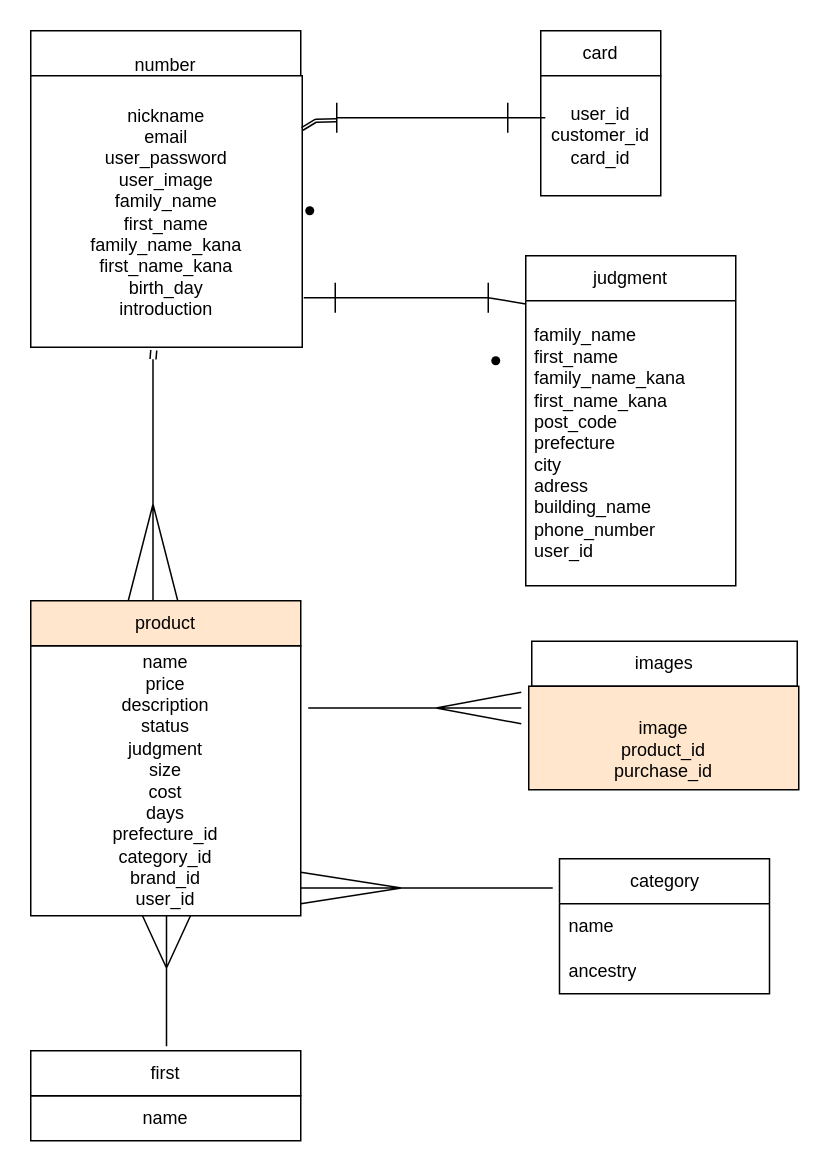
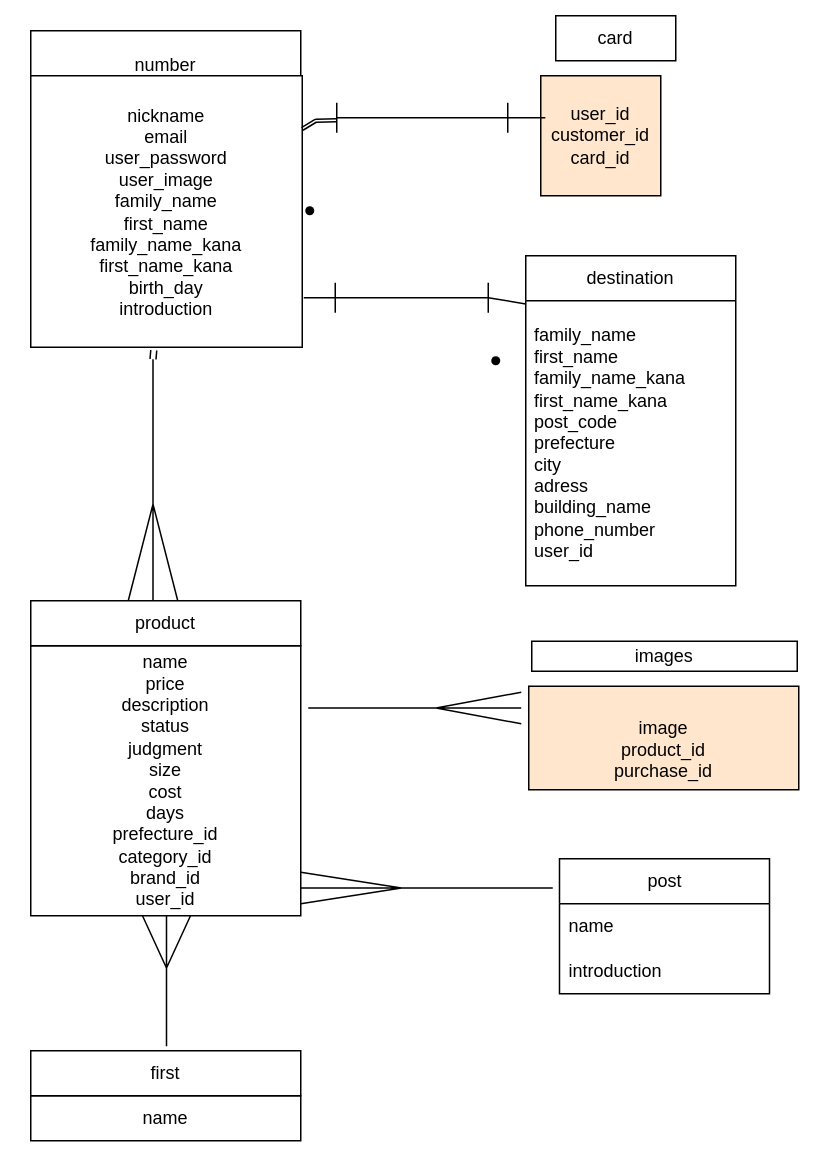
node "card": moved (601, 53) -> (616, 38)
node "user_id customer_id card_id": fillcolor #ffffff -> #ffe6cc
node "judgment": label "judgment" -> "destination"
node "product": fillcolor #ffe6cc -> #ffffff
node "images": size 266x45 -> 266x30
node "category": label "category" -> "post"
node "ancestry": label "ancestry" -> "introduction"
